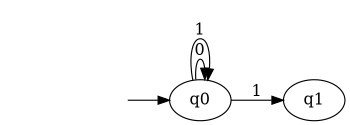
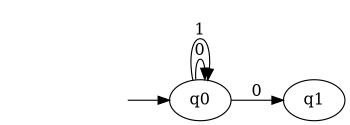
edge "q0" -> "q1": label "1" -> "0"
